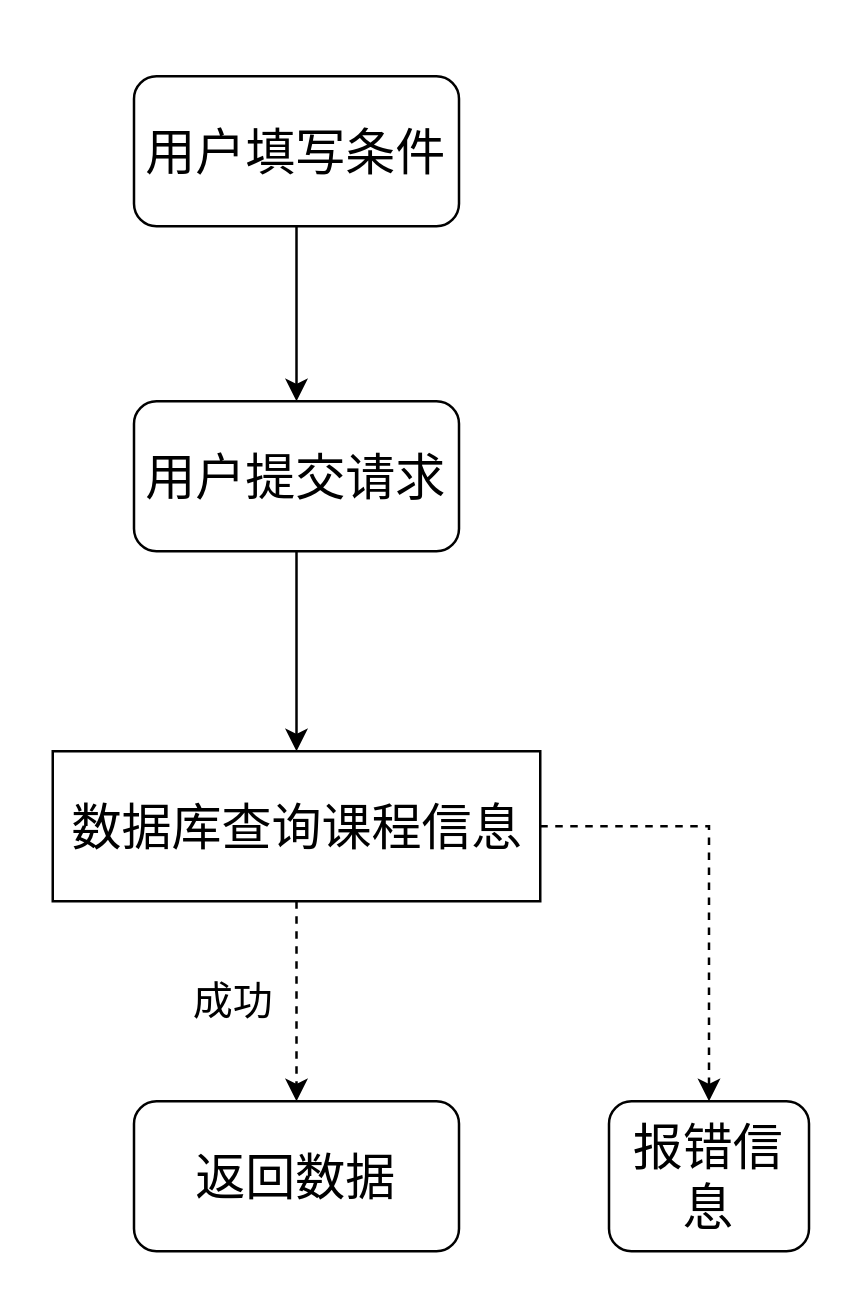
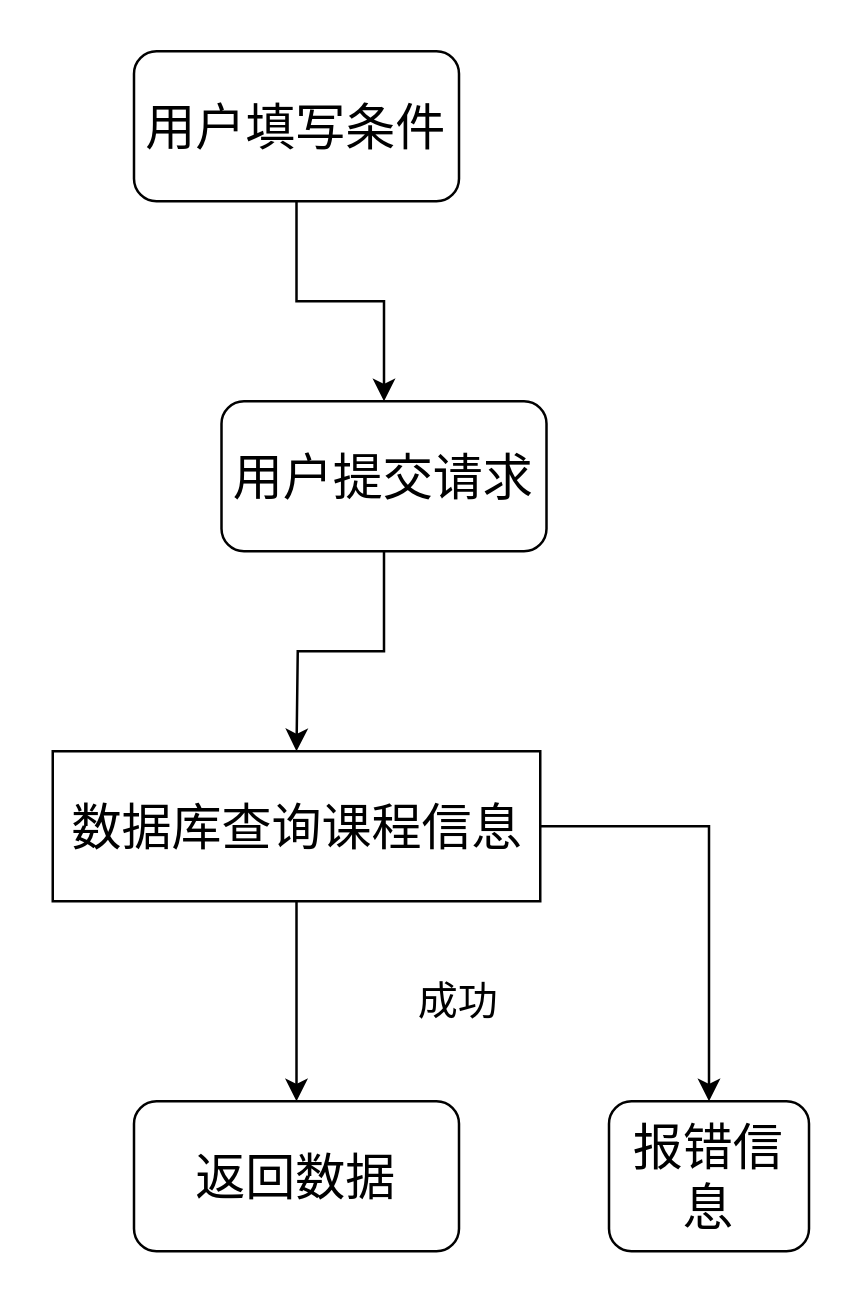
node "用户填写条件": moved (296, 151) -> (296, 126)
node "用户提交请求": moved (296, 476) -> (384, 476)
edge "数据库查询课程信息" -> "报错信息": style dashed -> solid
edge "数据库查询课程信息" -> "返回数据": style dashed -> solid
node "成功": moved (234, 1001) -> (459, 1001)
